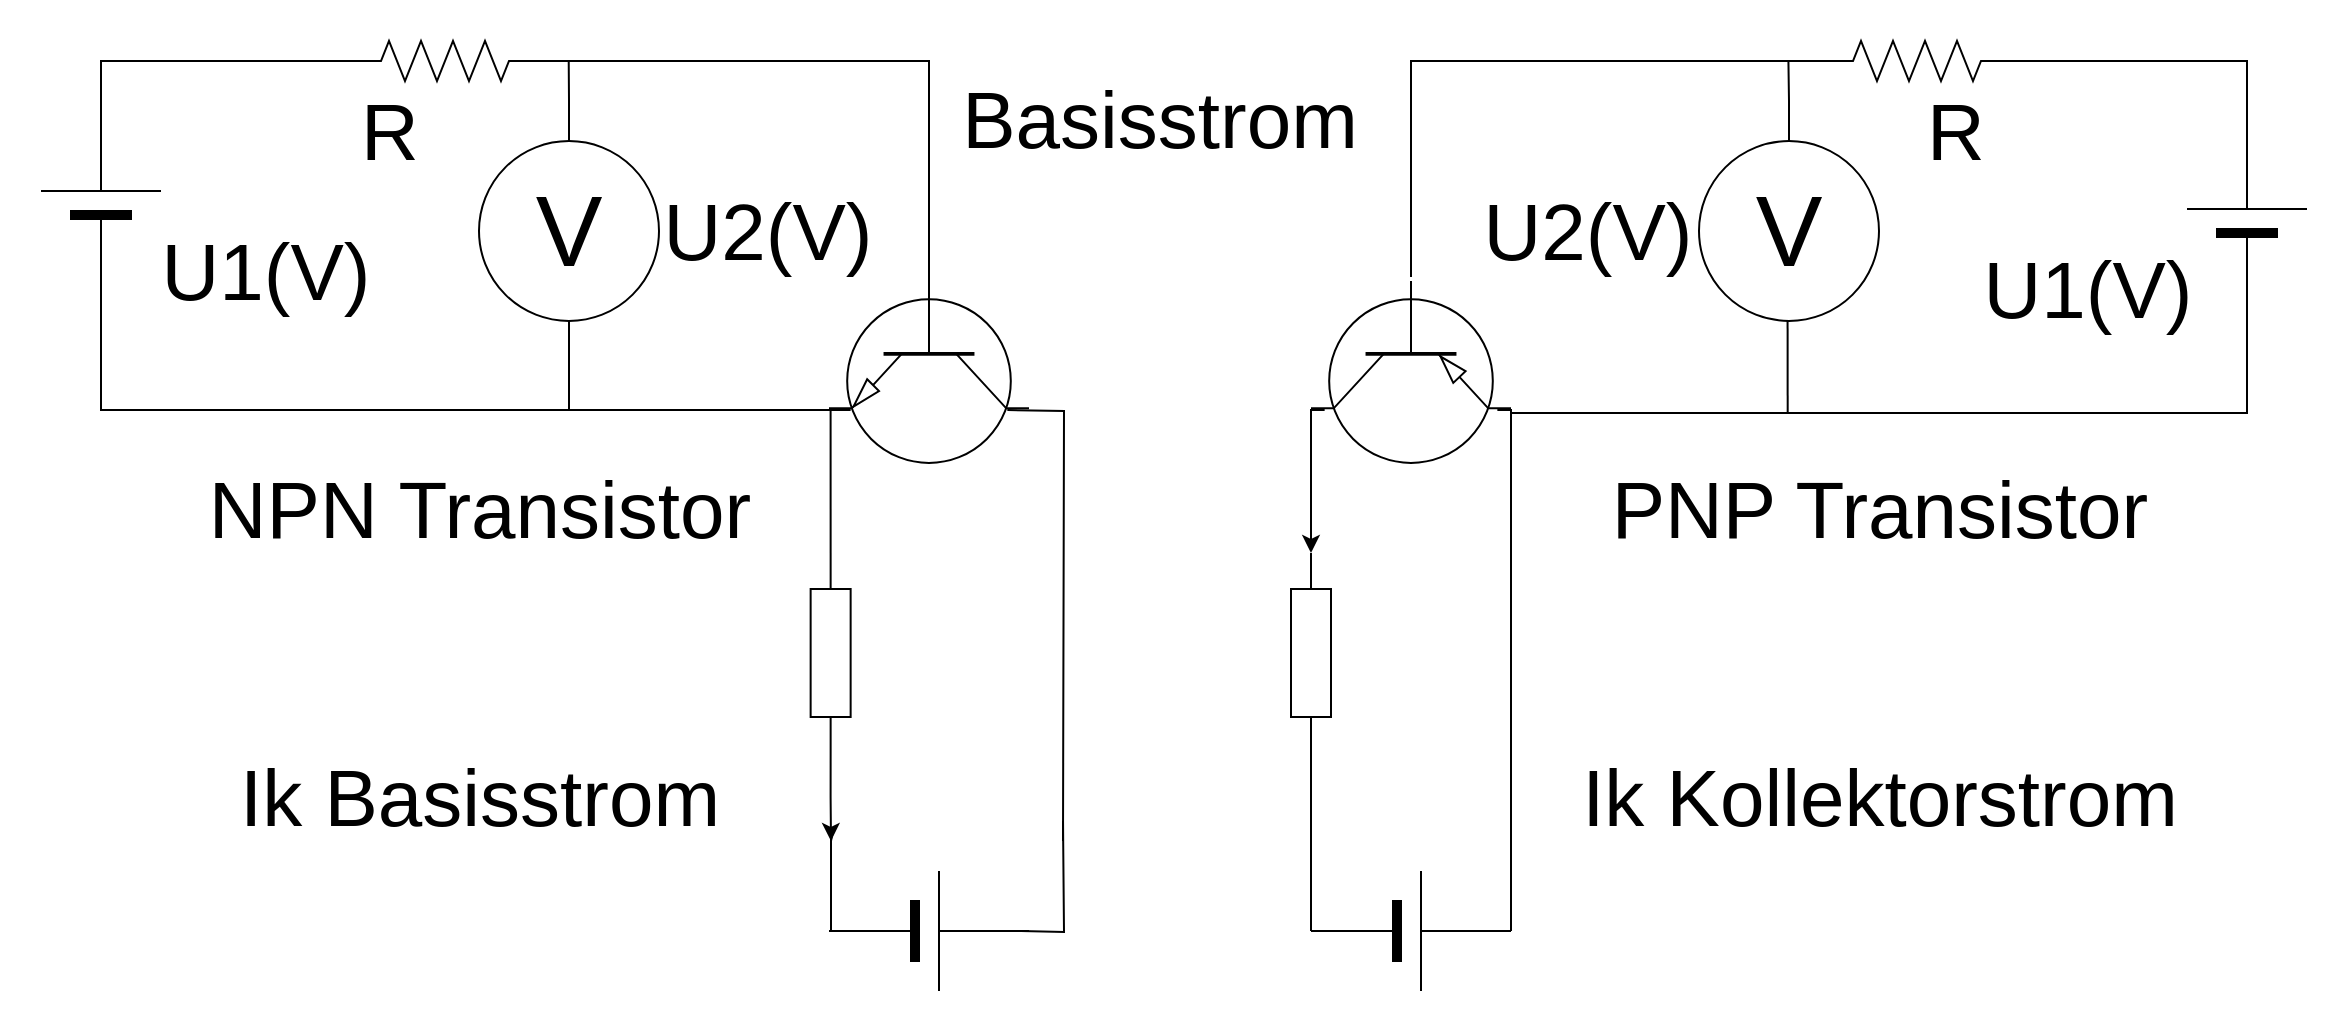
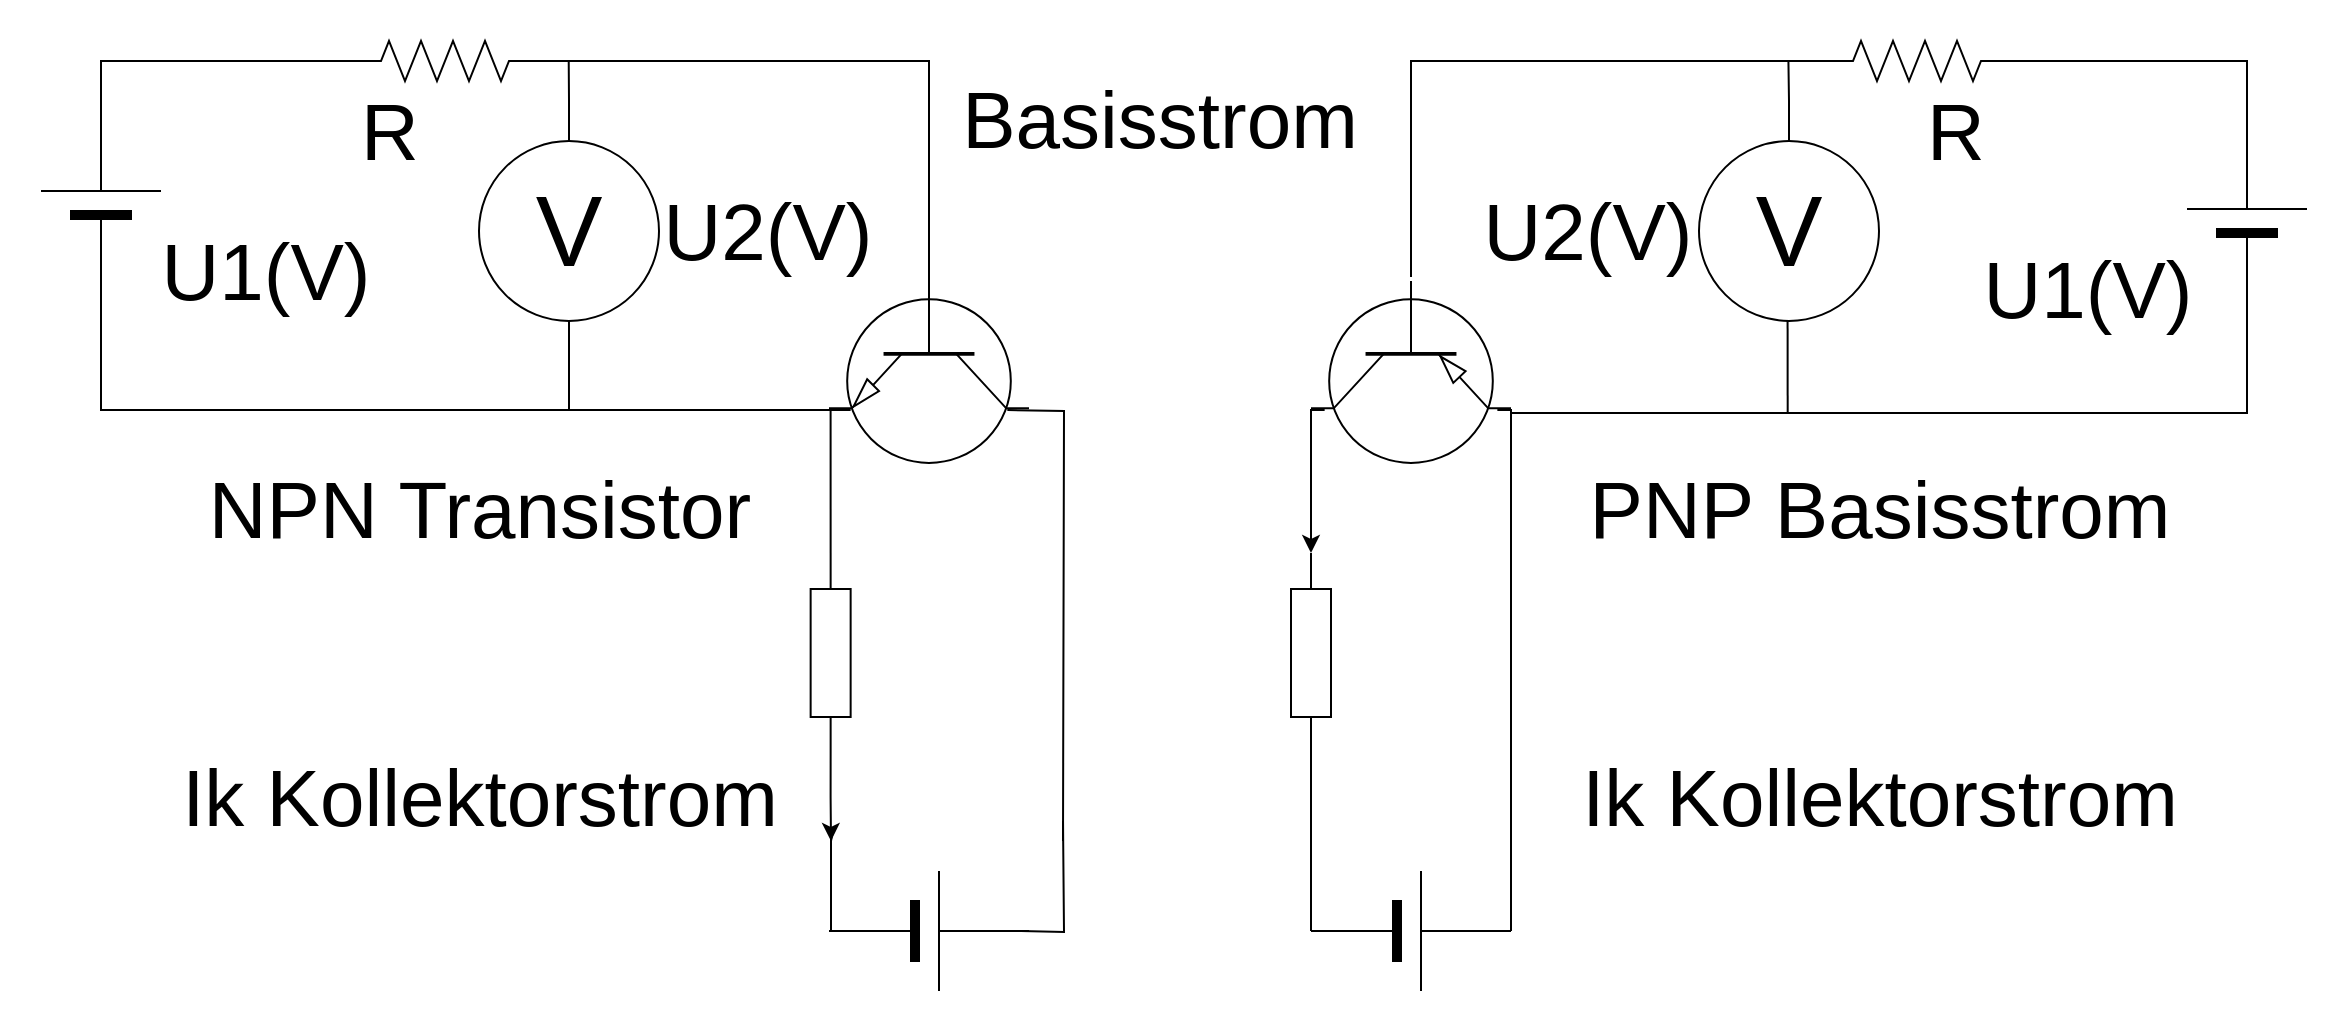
node "NPN Transistor Ik Basisstrom": label "NPN Transistor Ik Basisstrom" -> "NPN Transistor Ik Kollektorstrom"
node "PNP Transistor Ik Kollektorstrom": label "PNP Transistor Ik Kollektorstrom" -> "PNP Basisstrom Ik Kollektorstrom"
